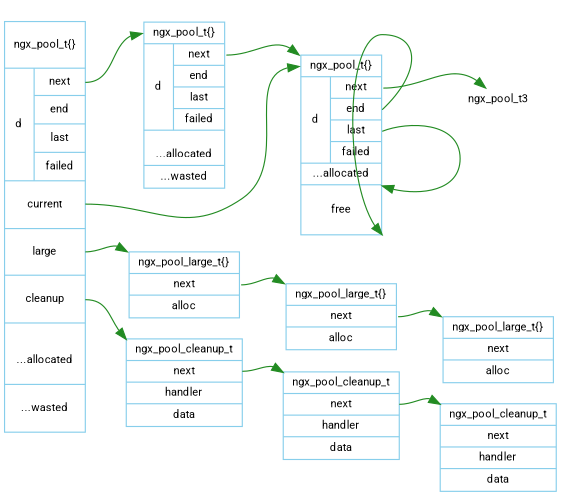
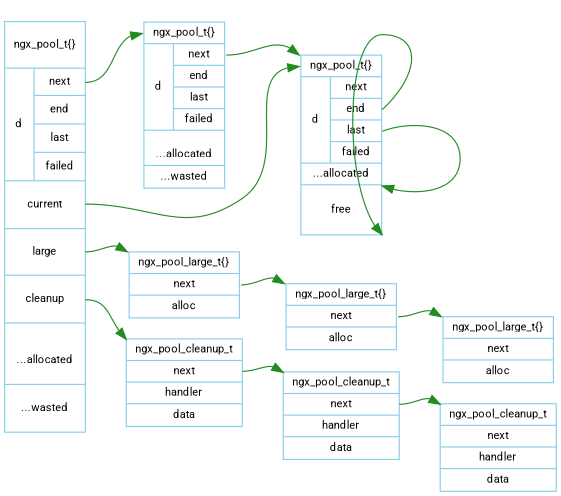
node "ngx_pool_t3": removed
